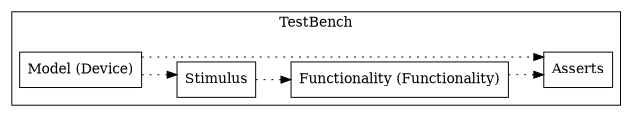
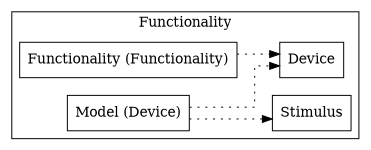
cluster "TestBench": label "TestBench" -> "Functionality"
node "Asserts": label "Asserts" -> "Device"
edge "Stimulus" -> "Functionality (Functionality)": removed
